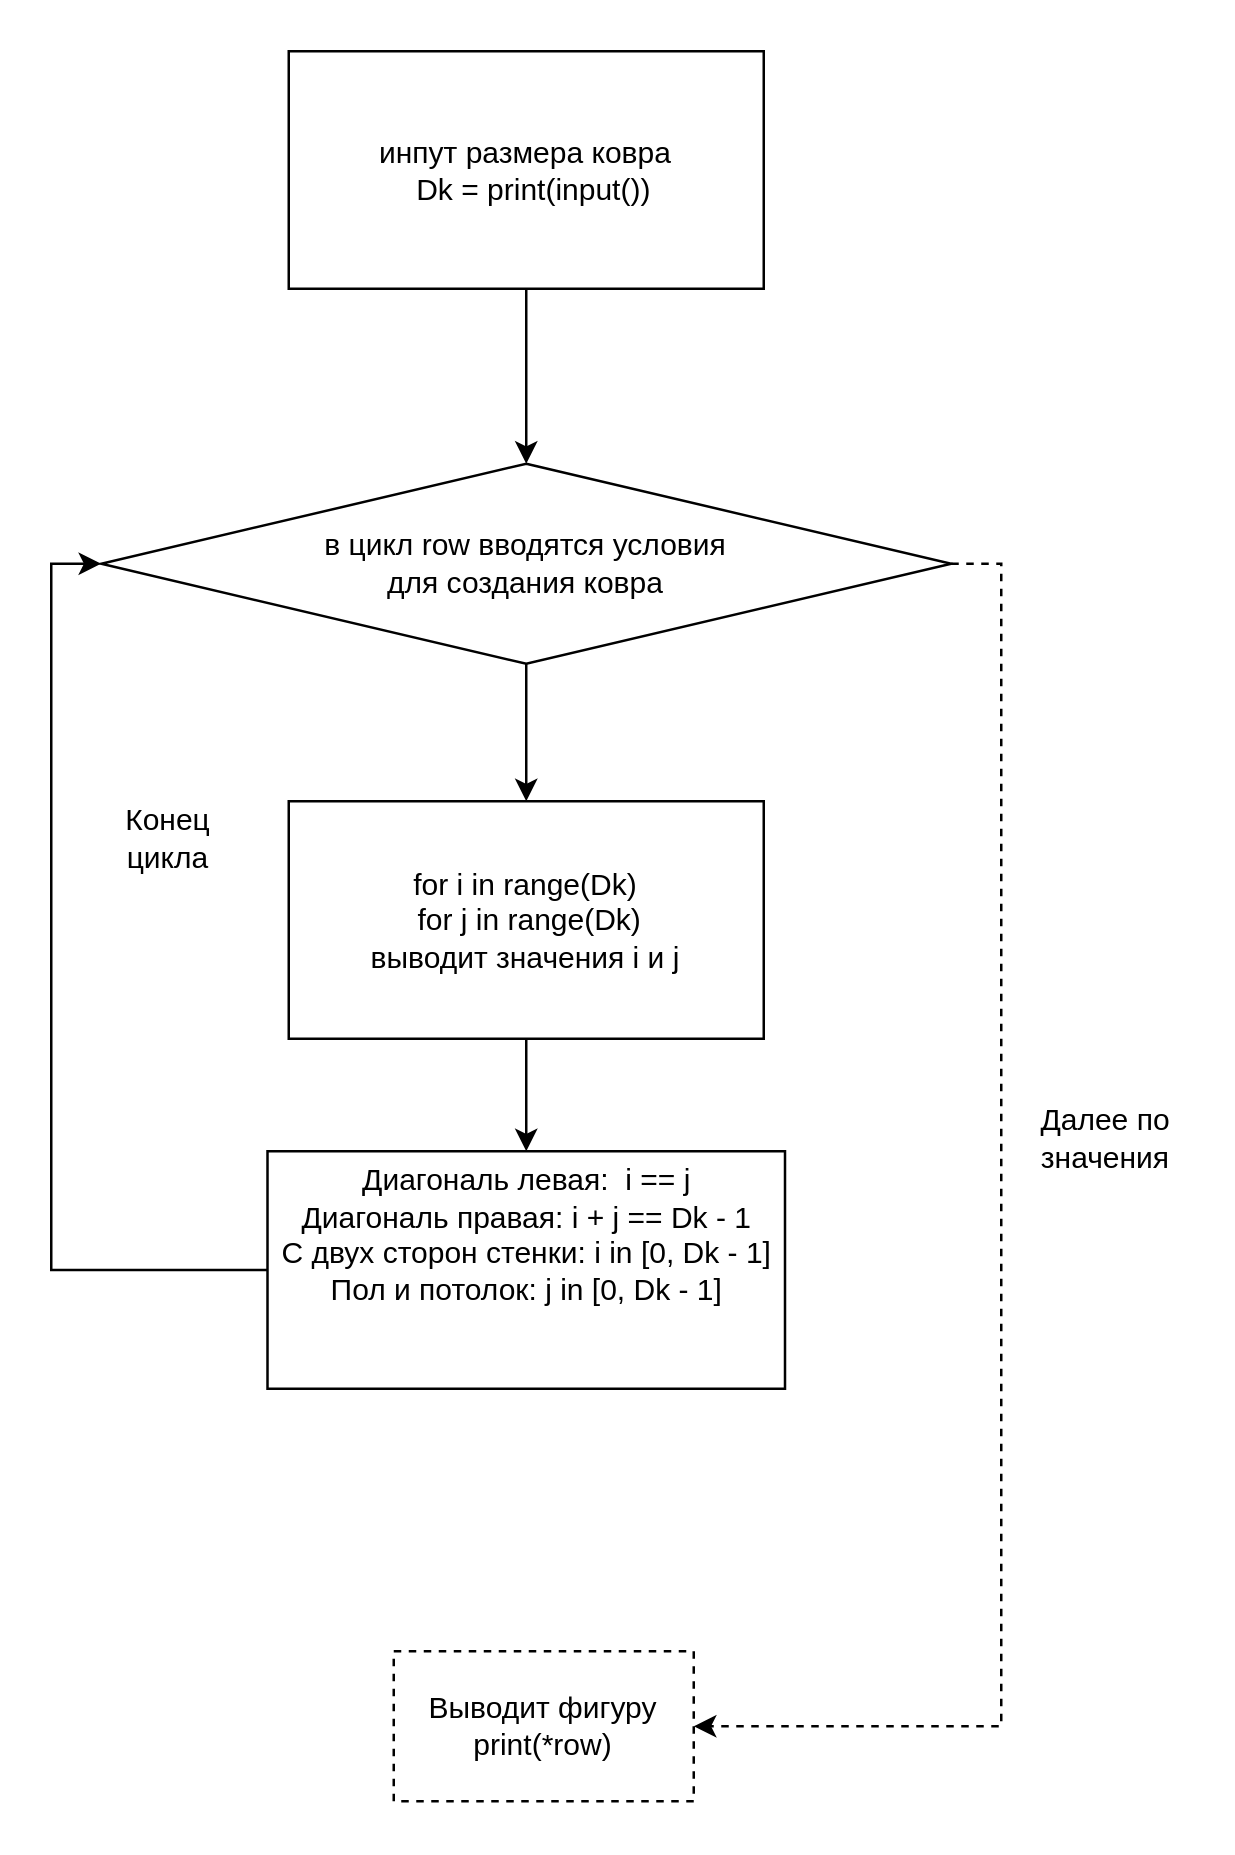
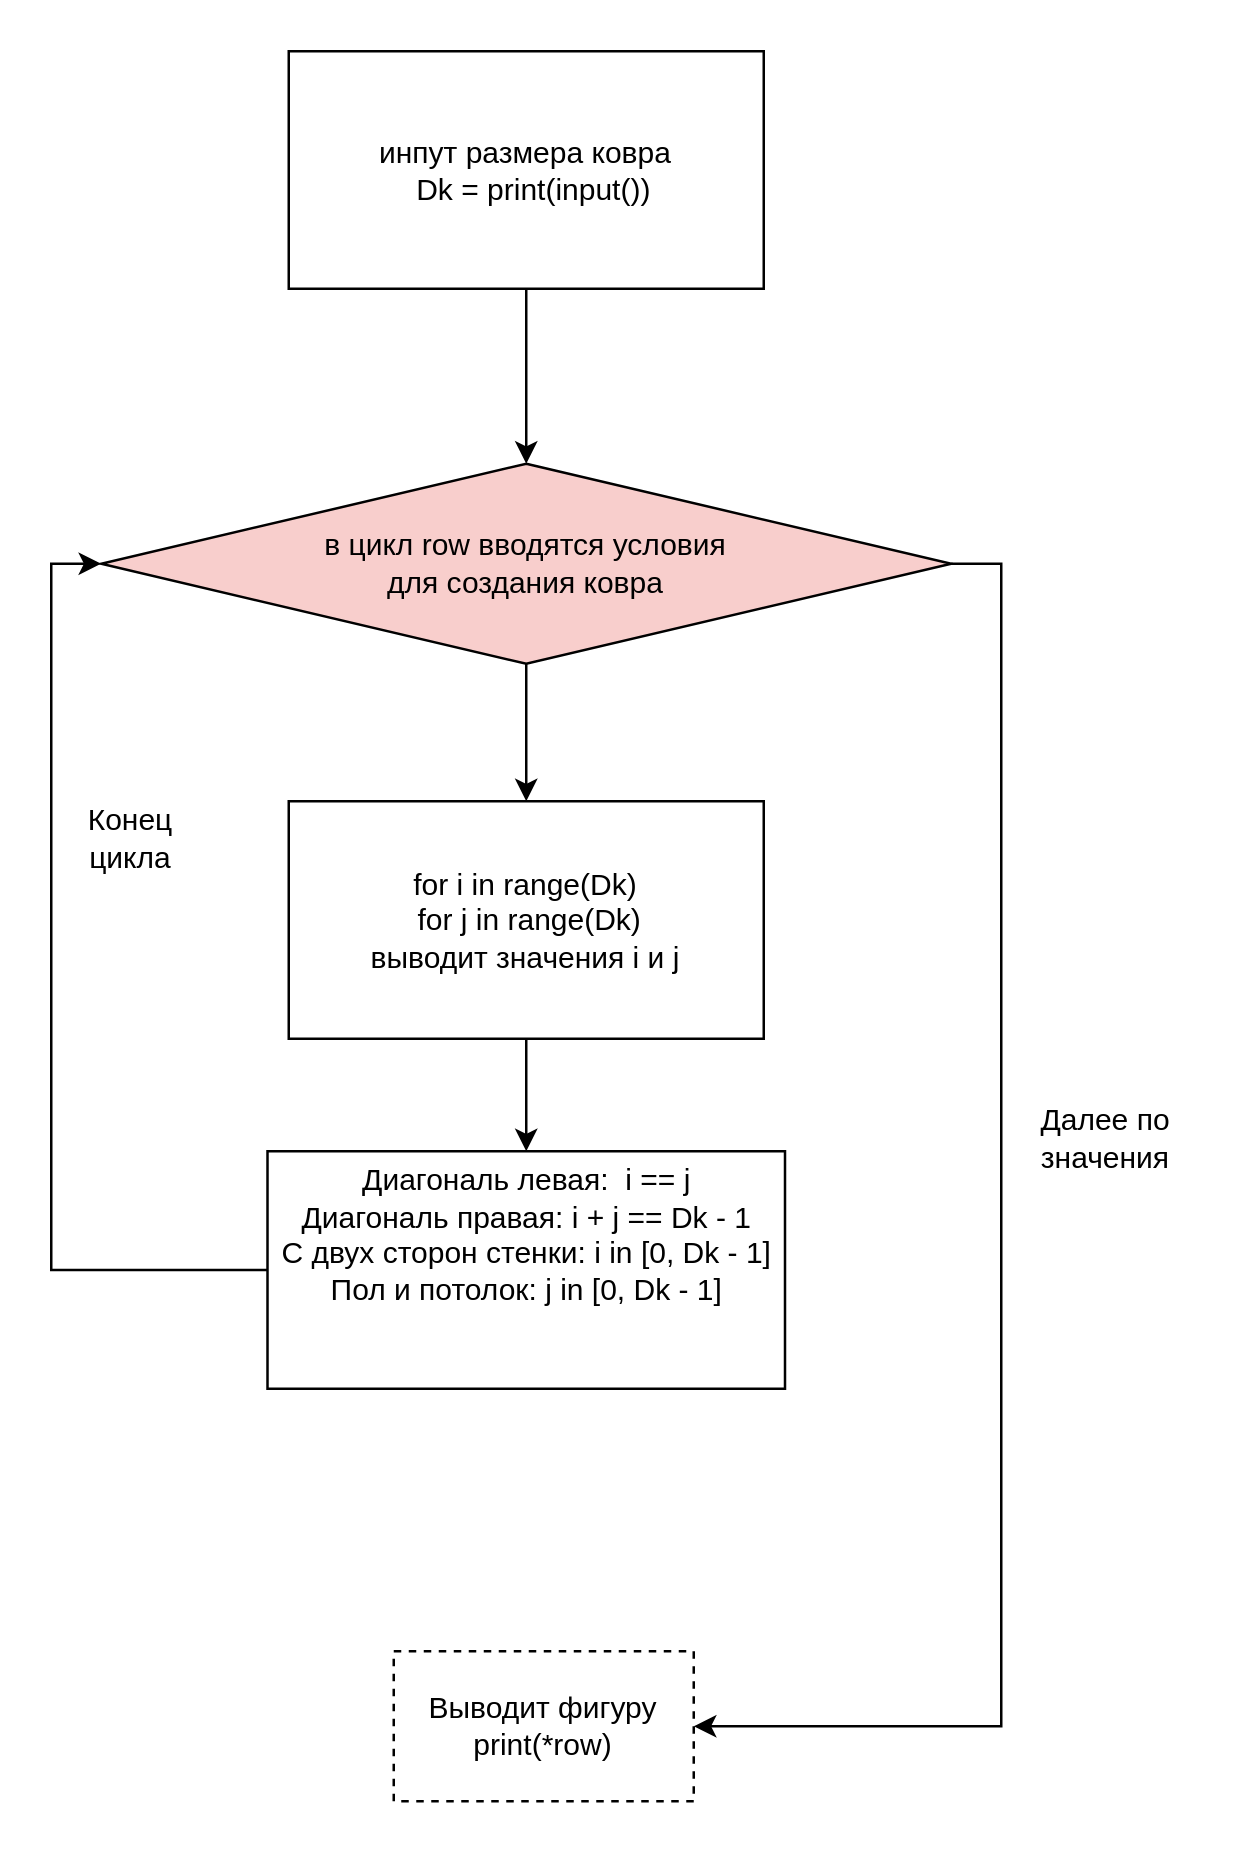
node "в цикл row вводятся условия для создания ковра": fillcolor #ffffff -> #f8cecc
node "Конец цикла": moved (169, 839) -> (131, 839)
edge "в цикл row вводятся условия для создания ковра" -> "Выводит фигуру print(*row)": style dashed -> solid
